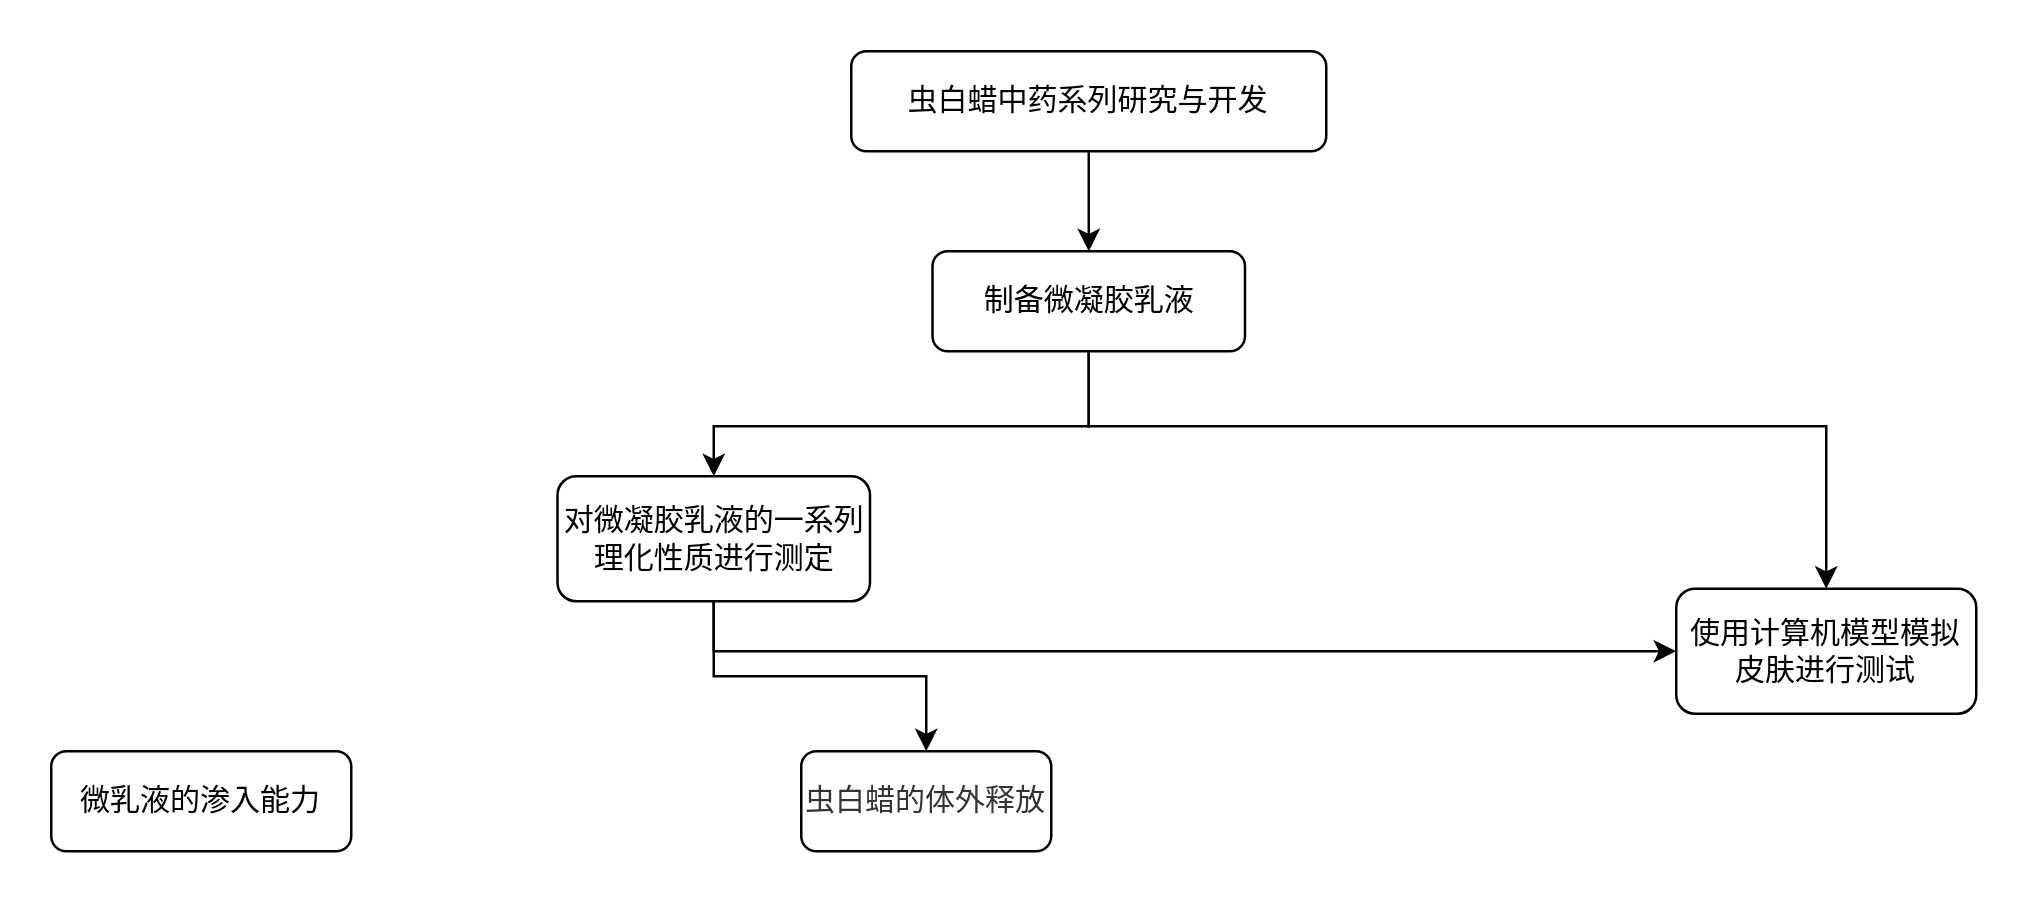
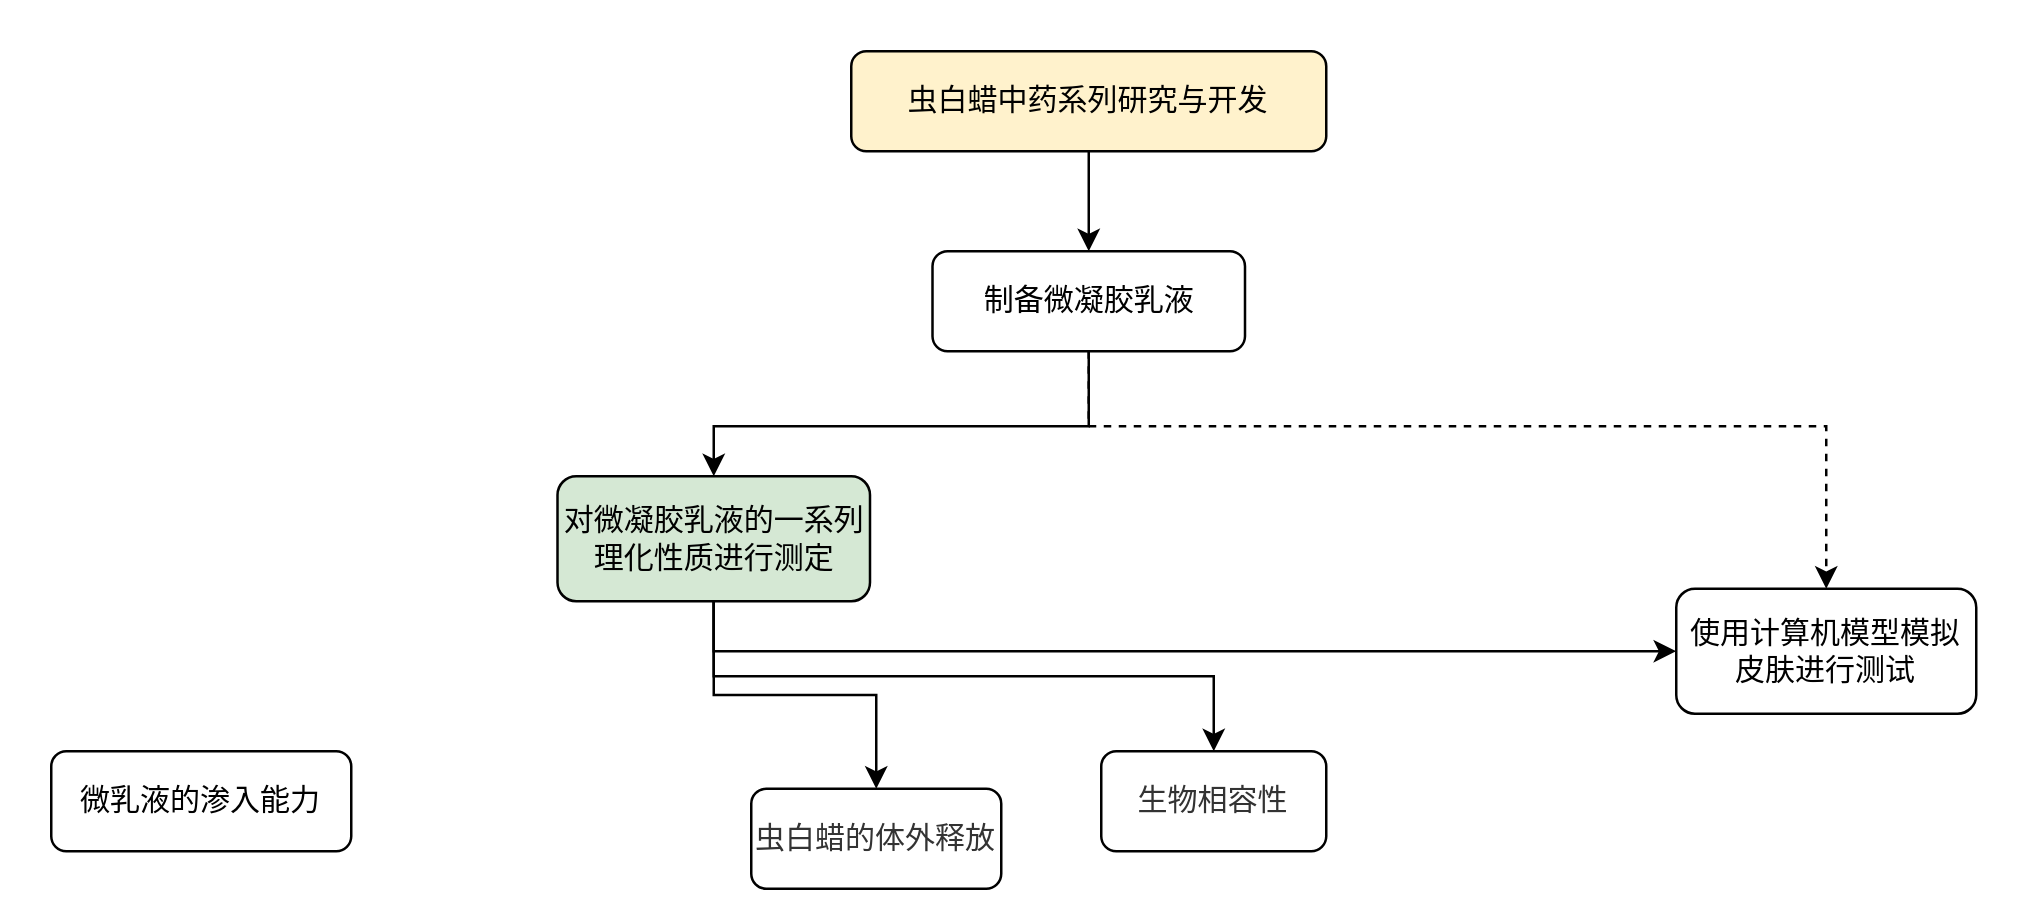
node "虫白蜡中药系列研究与开发": fillcolor #ffffff -> #fff2cc
edge "制备微凝胶乳液" -> "使用计算机模型模拟皮肤进行测试": style solid -> dashed
node "对微凝胶乳液的一系列理化性质进行测定": fillcolor #ffffff -> #d5e8d4
edge "对微凝胶乳液的一系列理化性质进行测定" -> "生物相容性": added
node "虫白蜡的体外释放": moved (926, 801) -> (876, 839)
node "生物相容性": added
